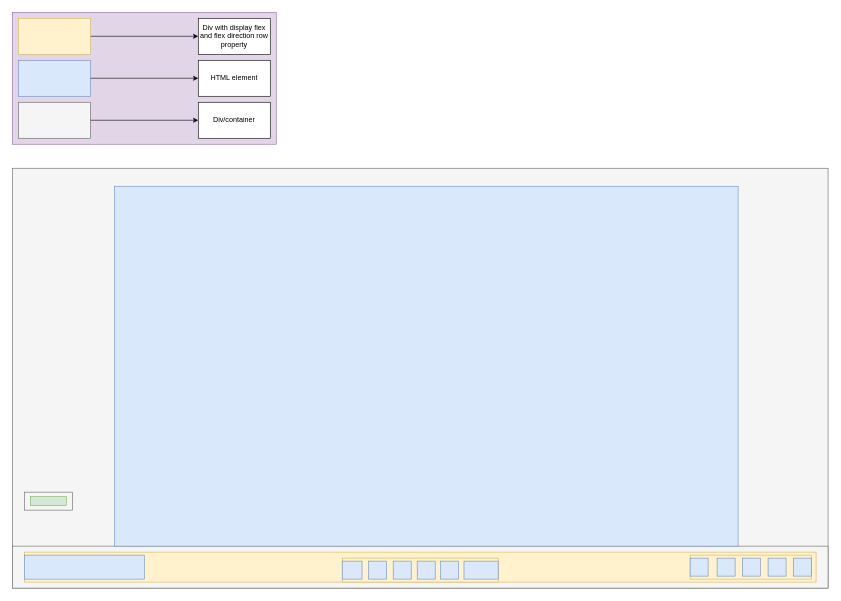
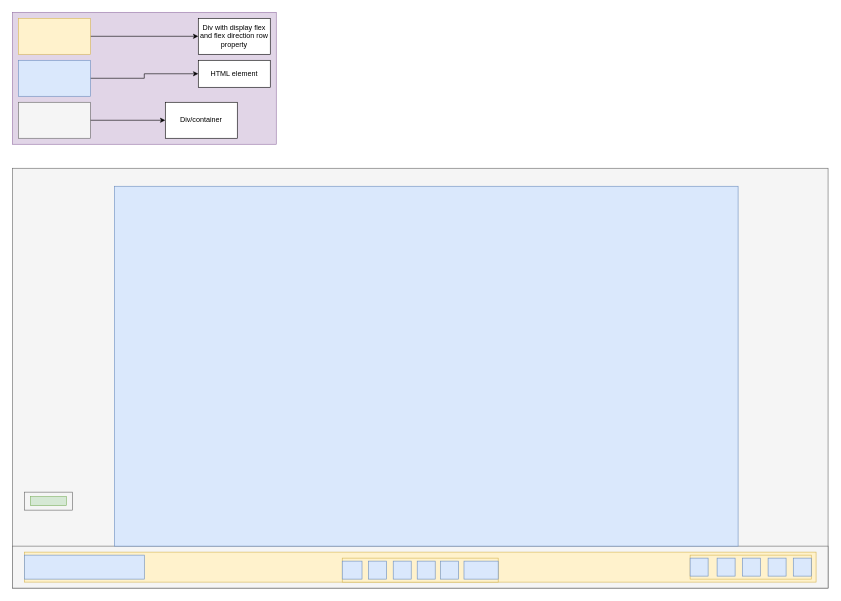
node "HTML element": size 72x36 -> 72x27
node "Div/container": moved (234, 120) -> (201, 120)
